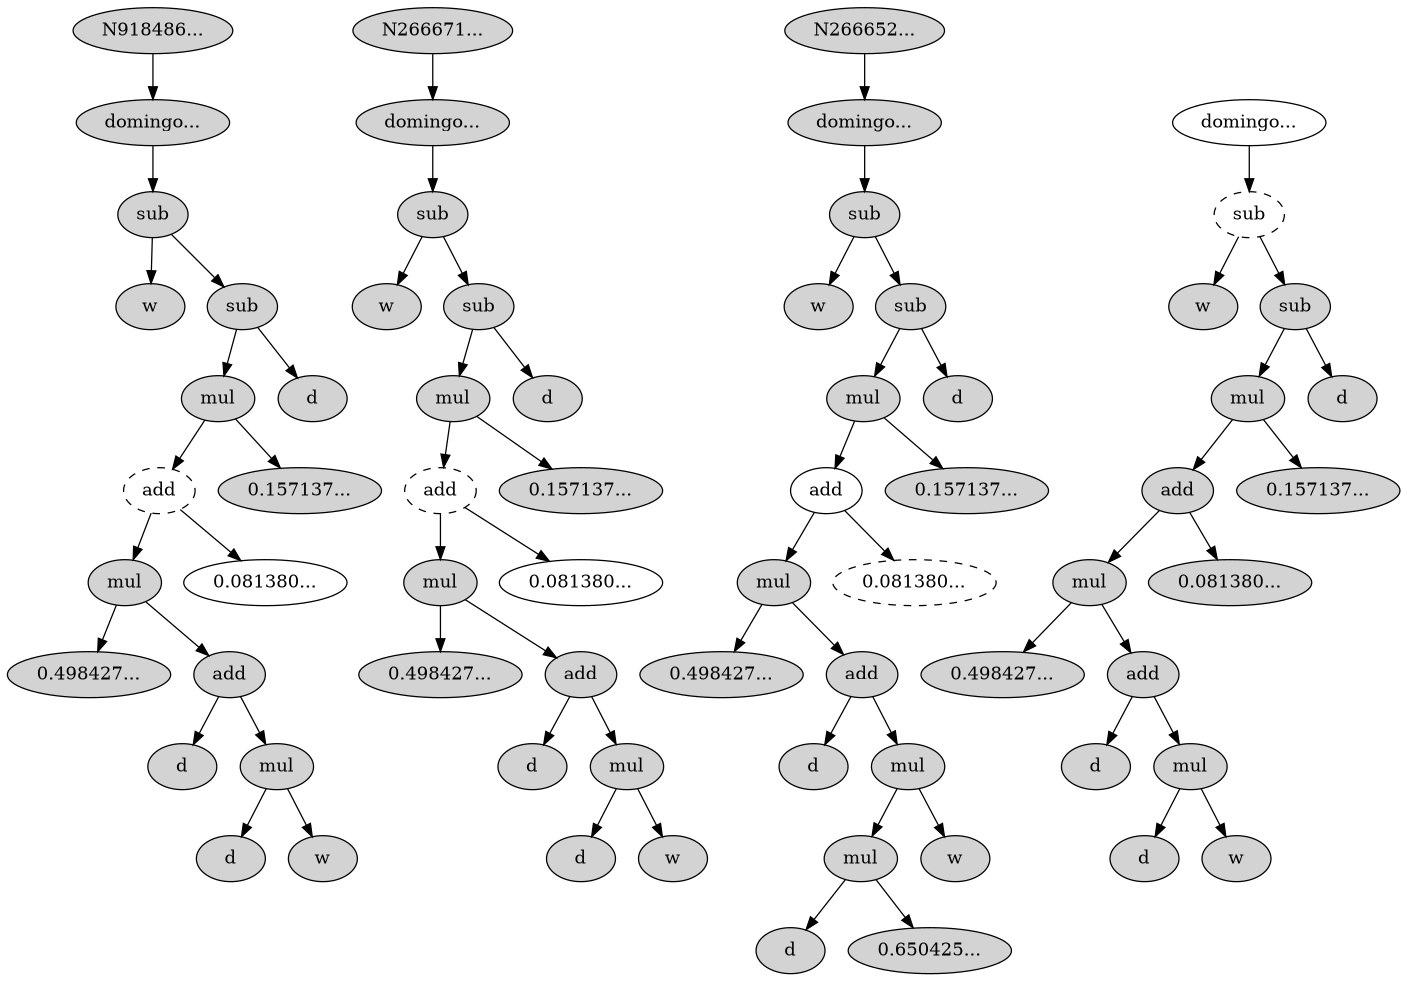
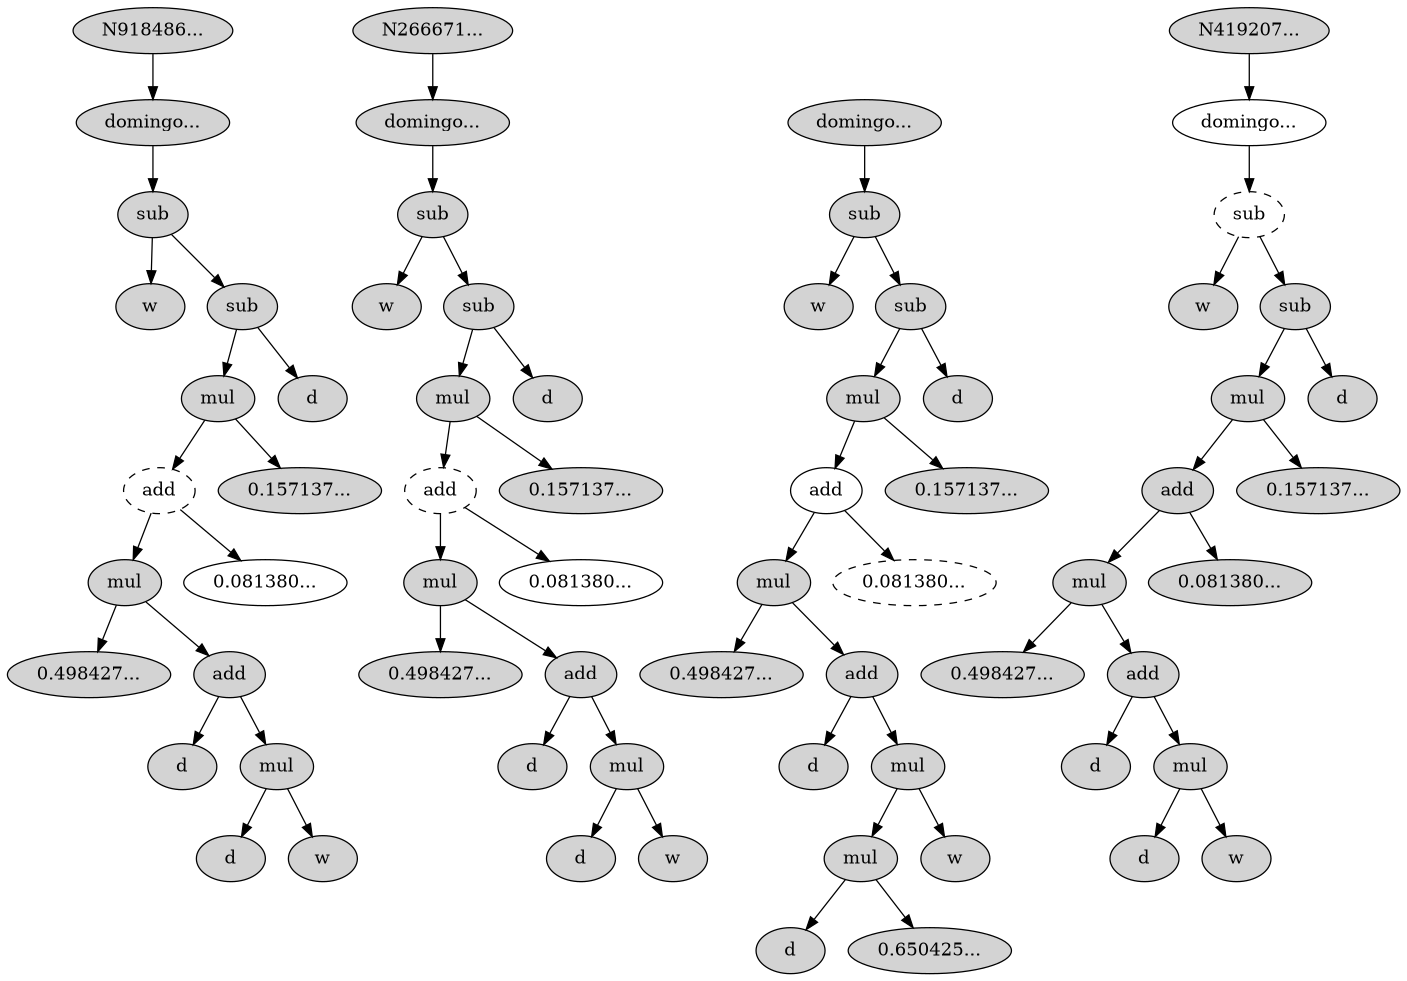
node "N266652...": removed
node "N419207...": added
